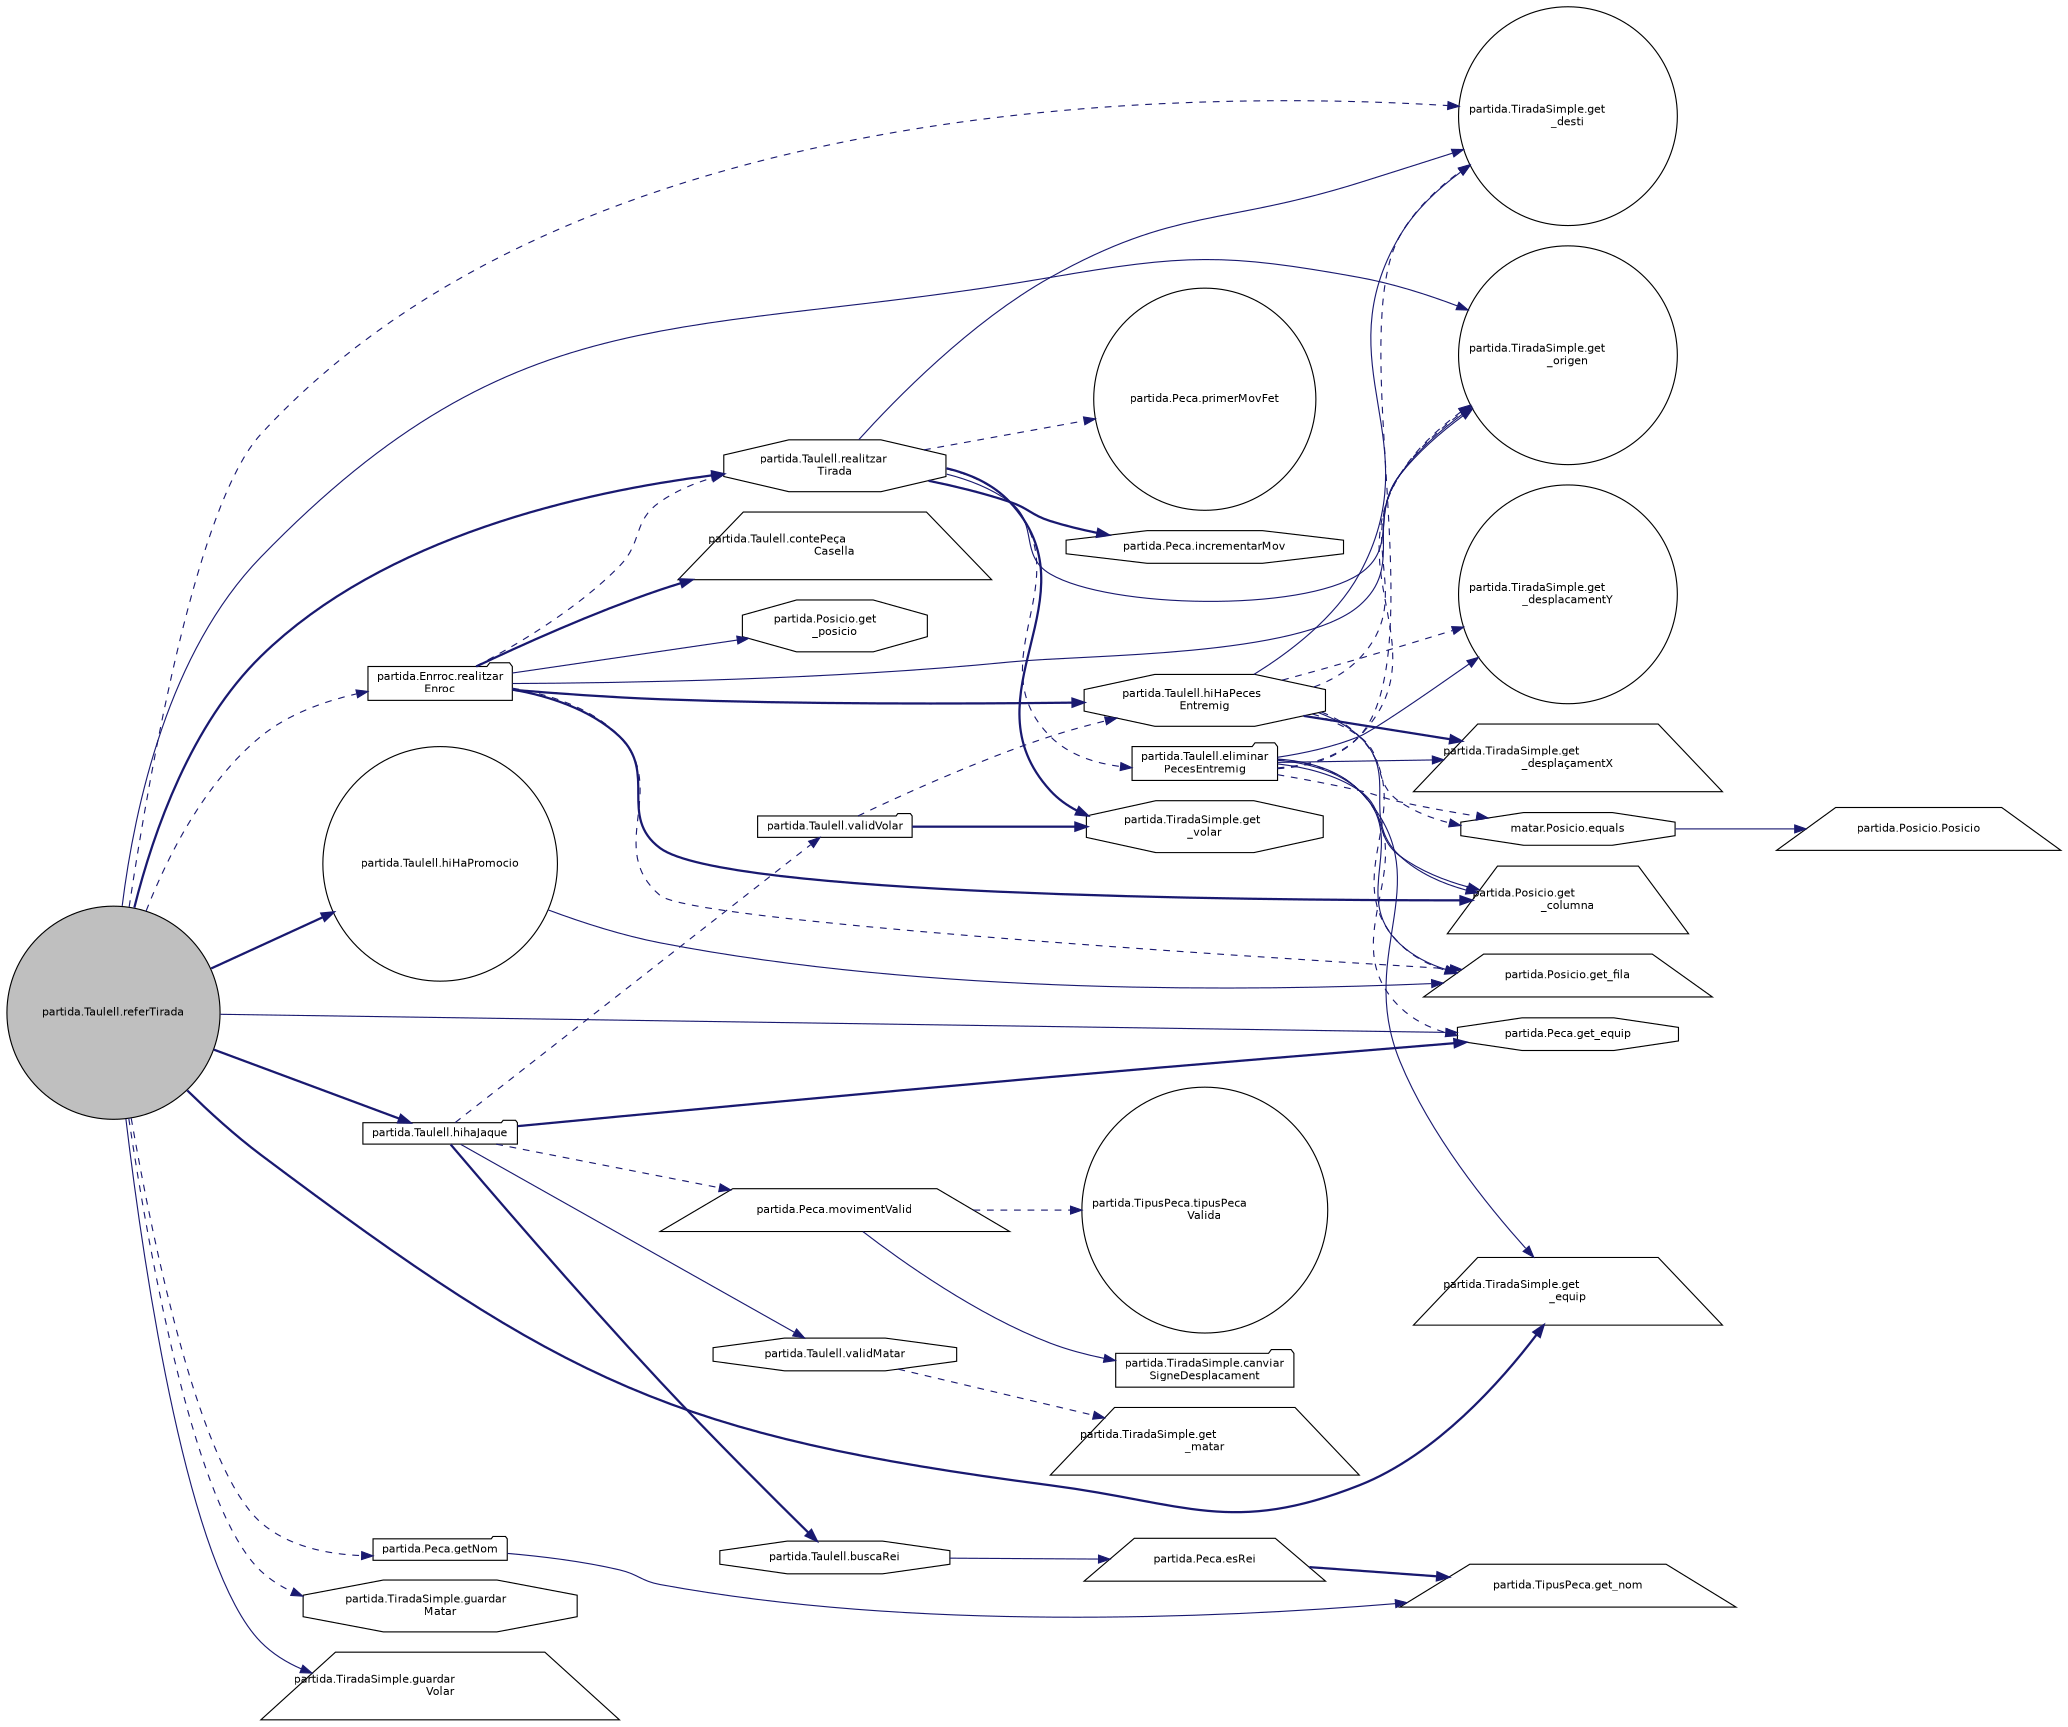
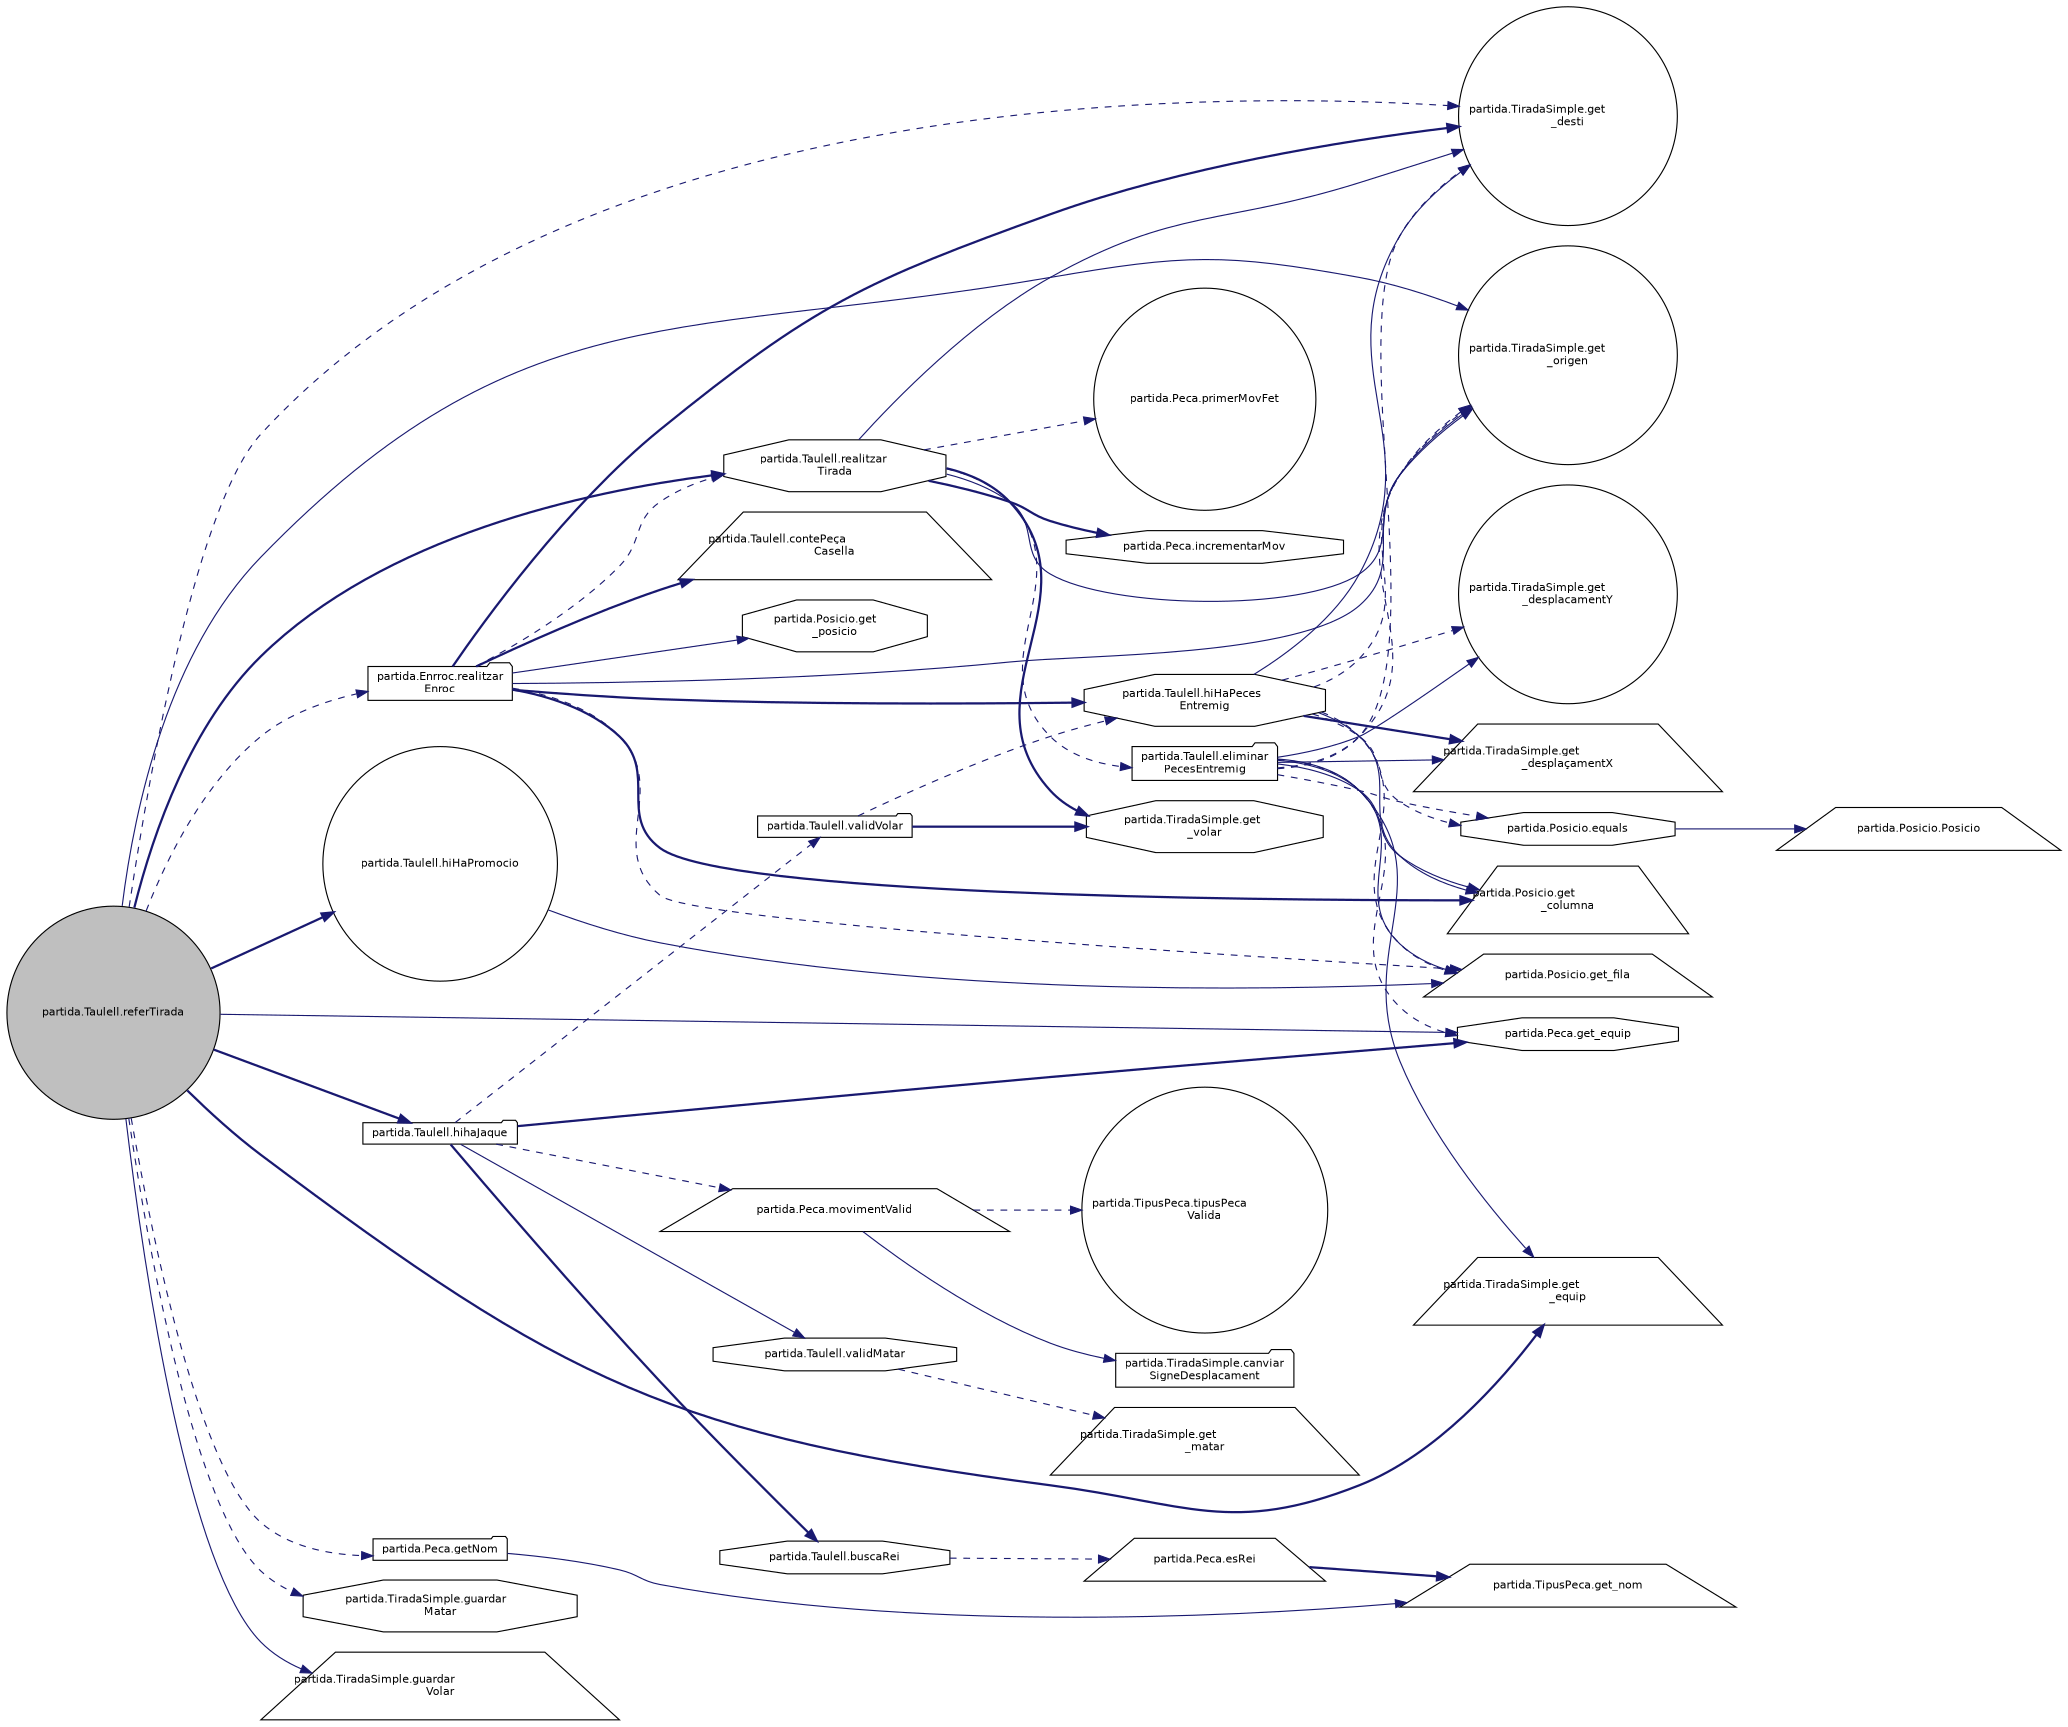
edge "partida.Enrroc.realitzar Enroc" -> "partida.TiradaSimple.get _desti": added
node "matar.Posicio.equals": label "matar.Posicio.equals" -> "partida.Posicio.equals"
edge "partida.Taulell.buscaRei" -> "partida.Peca.esRei": style solid -> dashed
